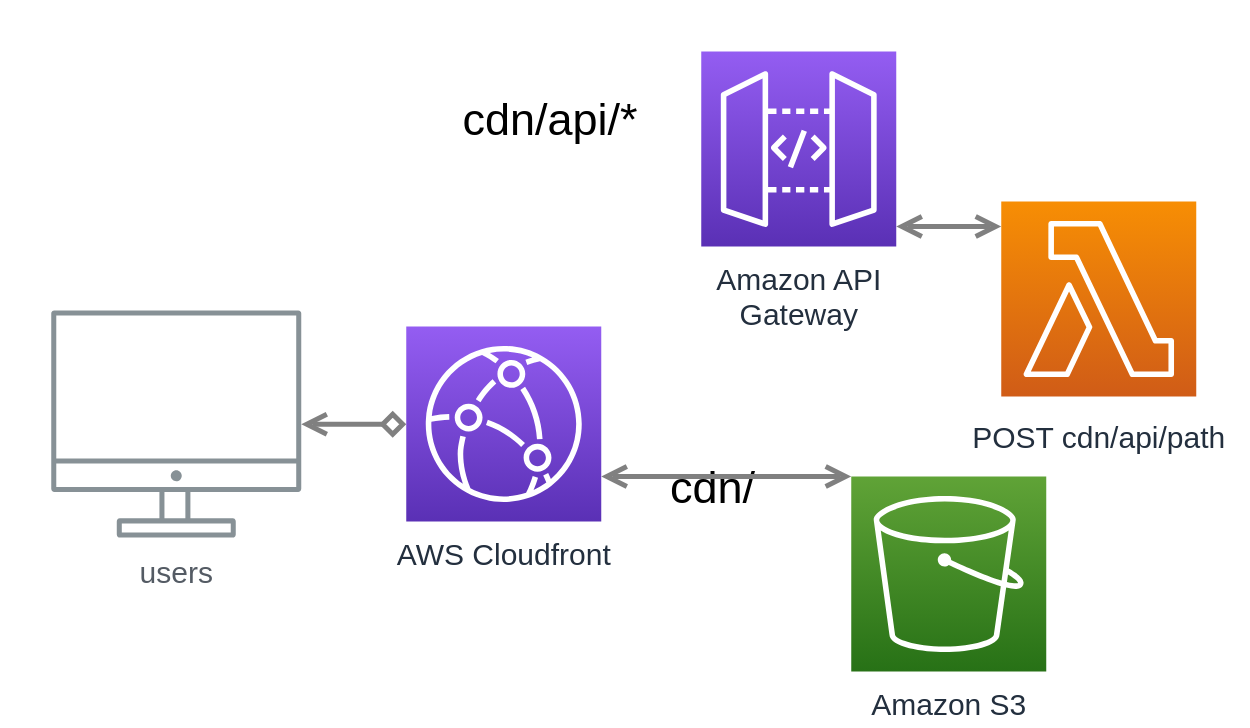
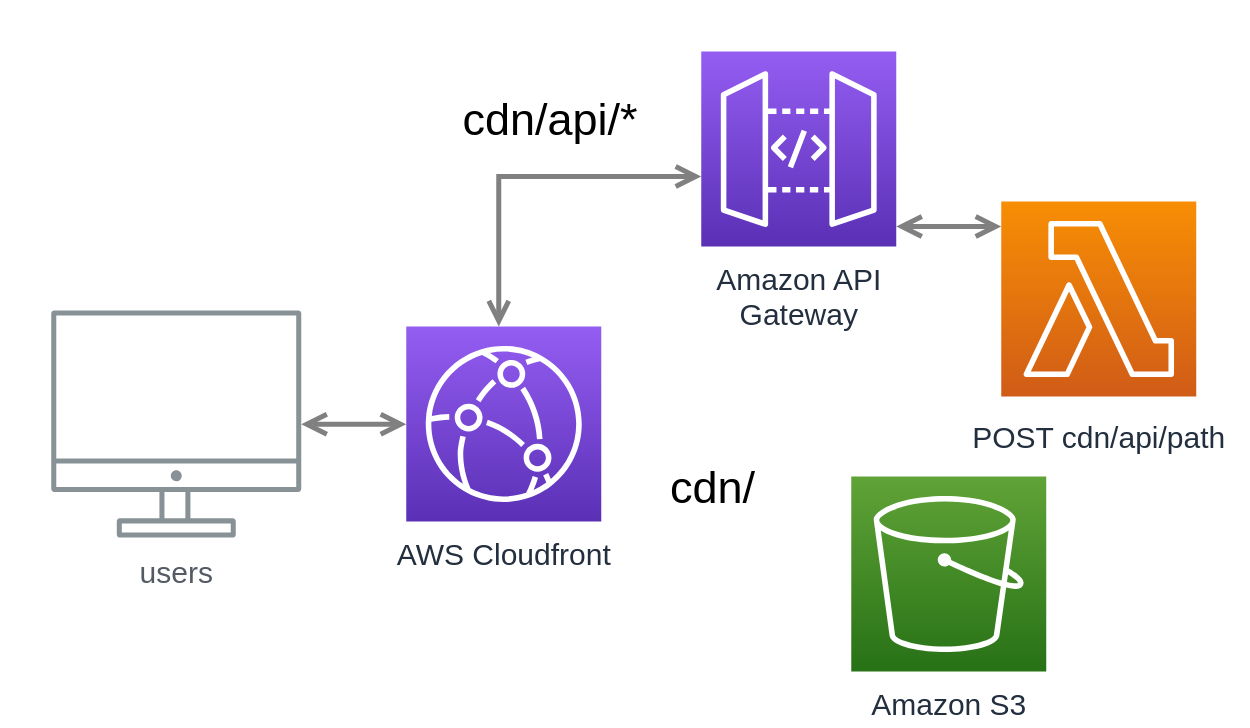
edge "Amazon API Gateway" -- "AWS Cloudfront": added
edge "users" -- "AWS Cloudfront": arrowhead diamond -> open
edge "AWS Cloudfront" -- "Amazon S3": removed
